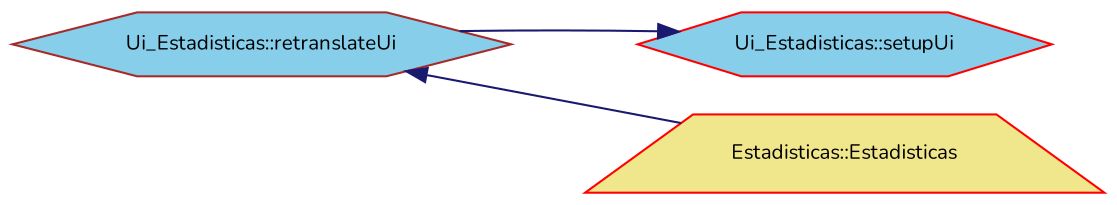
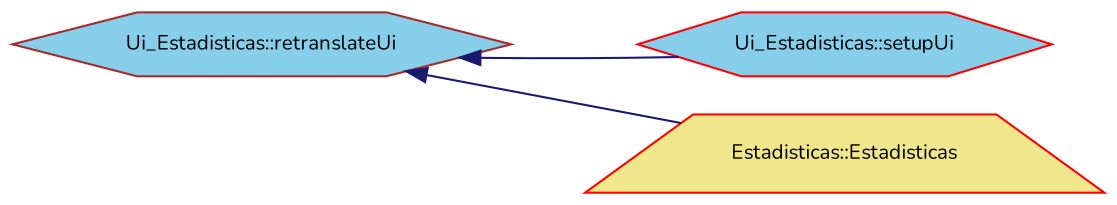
edge "Ui_Estadisticas::retranslateUi" -> "Ui_Estadisticas::setupUi": reversed
